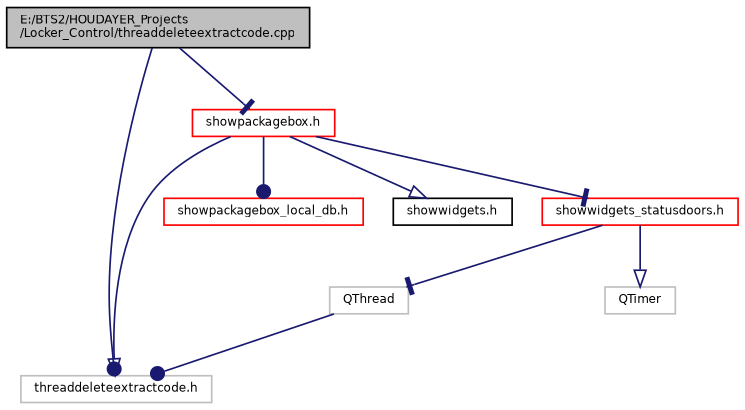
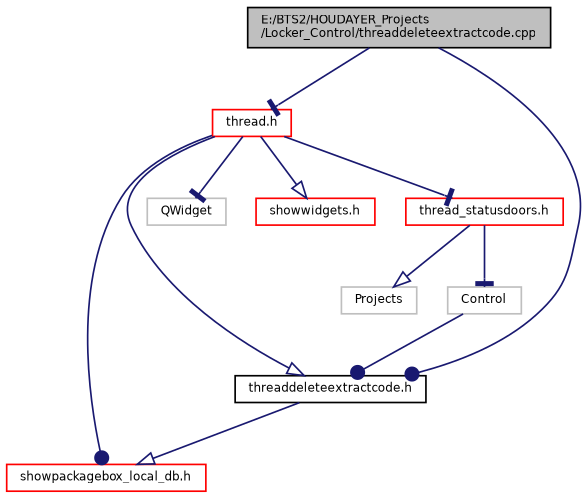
node "showpackagebox.h": label "showpackagebox.h" -> "thread.h"
node "QWidget": added
node "showwidgets.h": color black -> red
node "showwidgets_statusdoors.h": label "showwidgets_statusdoors.h" -> "thread_statusdoors.h"
node "QThread": label "QThread" -> "Control"
node "QTimer": label "QTimer" -> "Projects"
node "threaddeleteextractcode.h": color grey75 -> black
edge "threaddeleteextractcode.h" -> "showpackagebox_local_db.h": added
